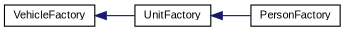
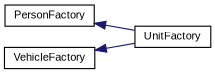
edge "PersonFactory" -> "UnitFactory": reversed
